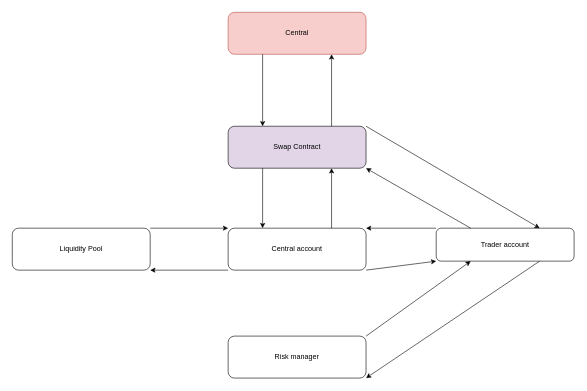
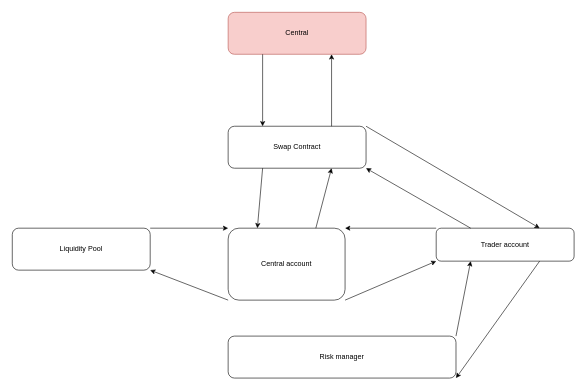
node "Swap Contract": fillcolor #e1d5e7 -> #ffffff
node "Central account": size 138x42 -> 117x72
node "Risk manager": size 138x42 -> 228x42
